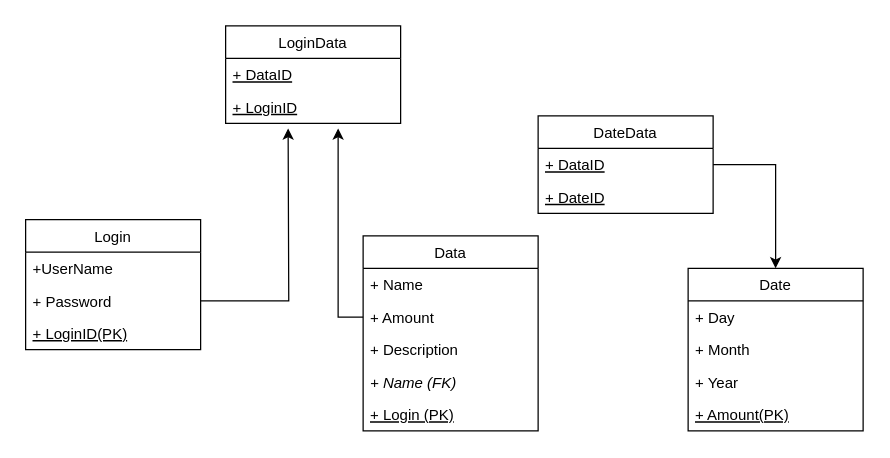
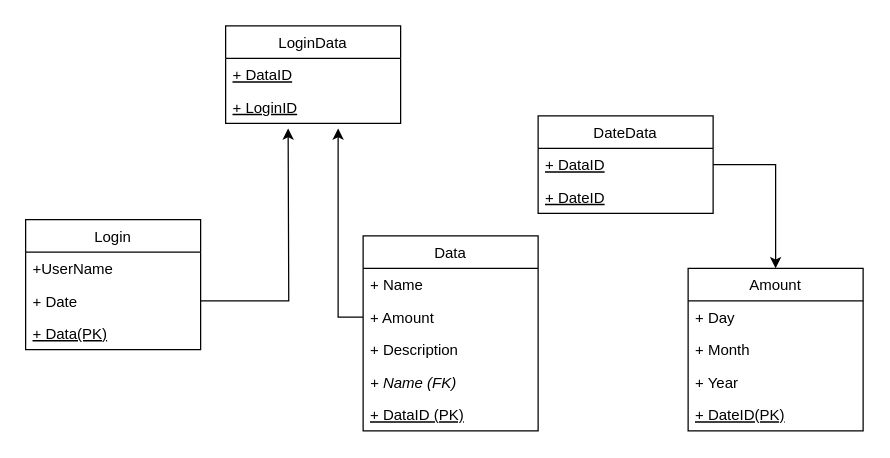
node "Date": label "Date" -> "Amount"
node "+ Password": label "+ Password" -> "+ Date"
node "+ LoginID(PK)": label "+ LoginID(PK)" -> "+ Data(PK)"
node "+ Login (PK)": label "+ Login (PK)" -> "+ DataID (PK)"
node "+ Amount(PK)": label "+ Amount(PK)" -> "+ DateID(PK)"
